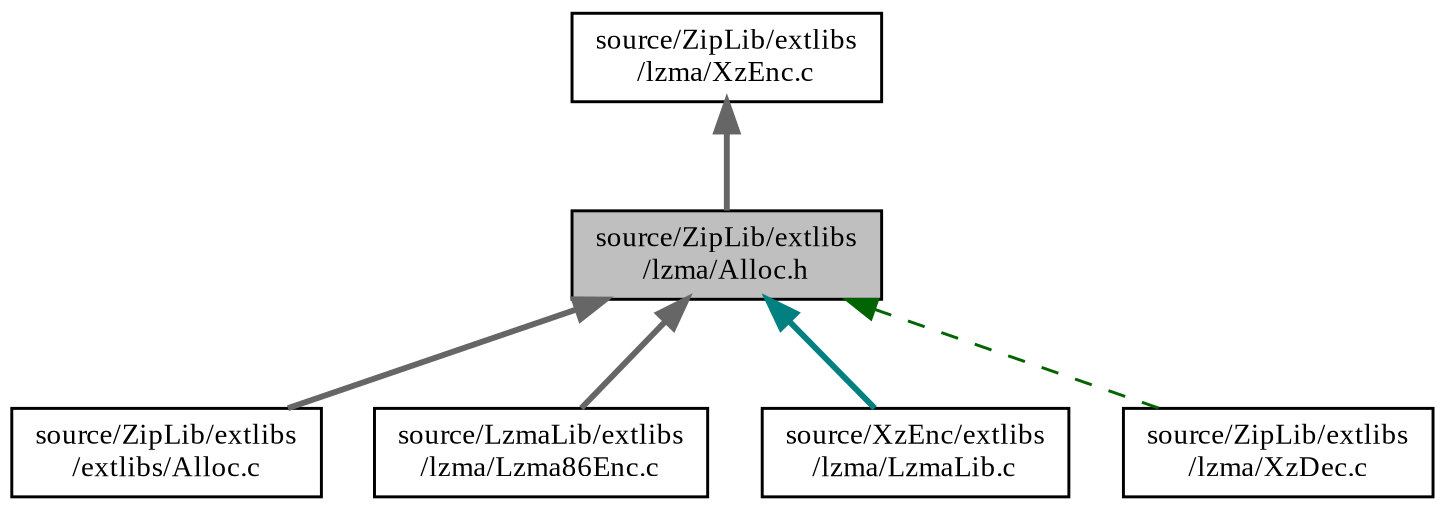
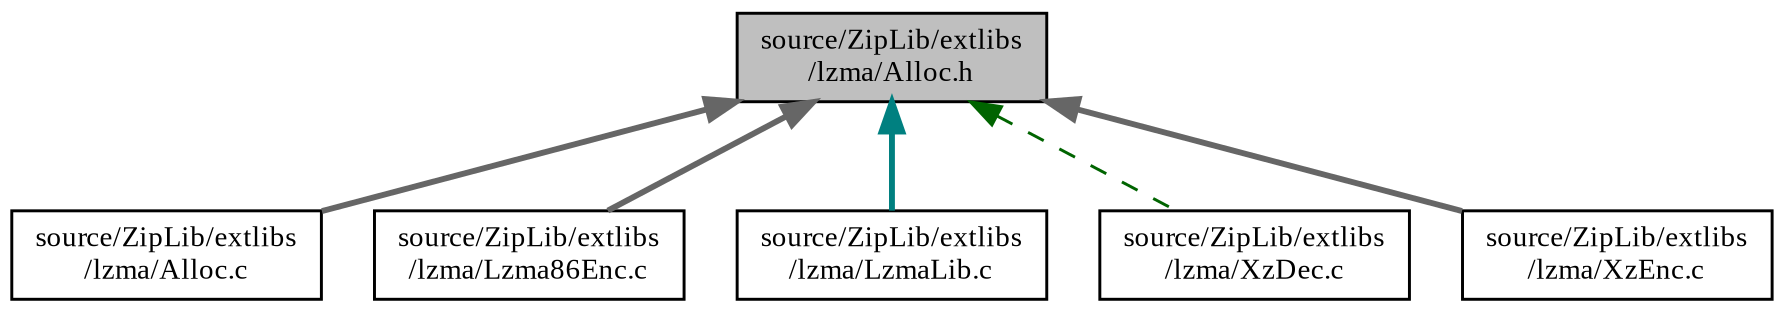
edge "source/ZipLib/extlibs /lzma/Alloc.h" -> "source/ZipLib/extlibs /lzma/XzEnc.c": reversed
node "source/ZipLib/extlibs /extlibs/Alloc.c": label "source/ZipLib/extlibs /extlibs/Alloc.c" -> "source/ZipLib/extlibs /lzma/Alloc.c"
node "source/LzmaLib/extlibs /lzma/Lzma86Enc.c": label "source/LzmaLib/extlibs /lzma/Lzma86Enc.c" -> "source/ZipLib/extlibs /lzma/Lzma86Enc.c"
node "source/XzEnc/extlibs /lzma/LzmaLib.c": label "source/XzEnc/extlibs /lzma/LzmaLib.c" -> "source/ZipLib/extlibs /lzma/LzmaLib.c"
